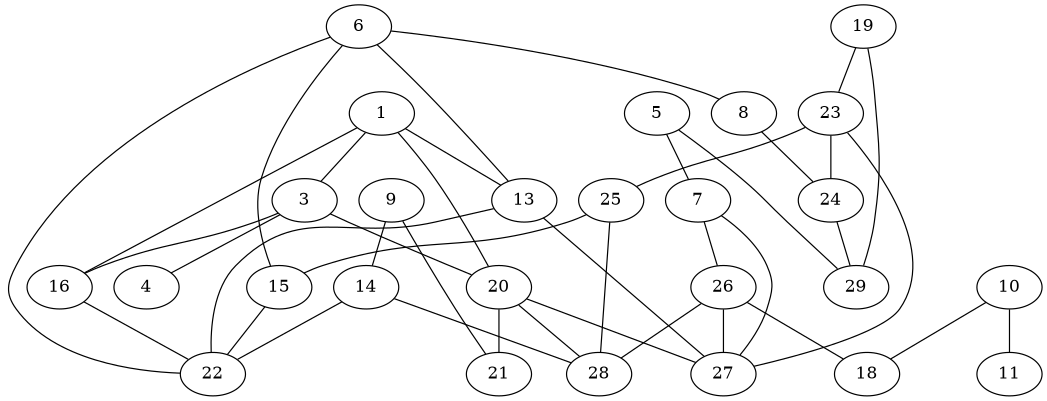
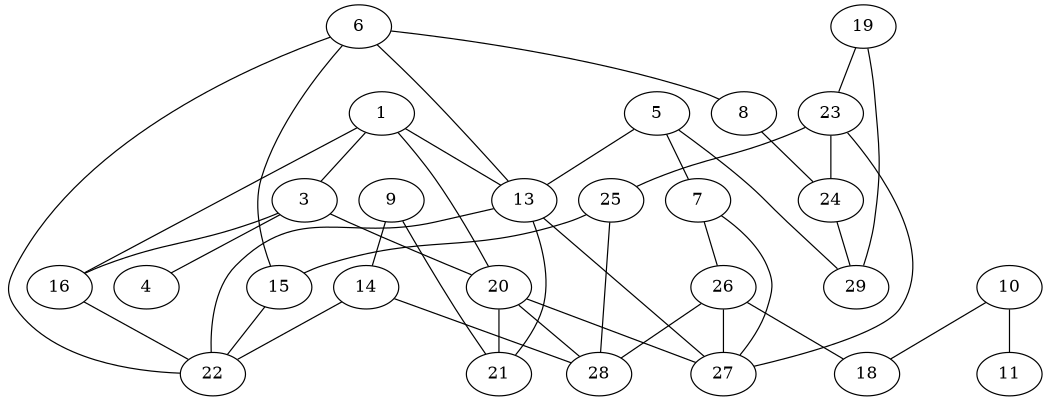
edge "5" -- "13": added
edge "13" -- "21": added
